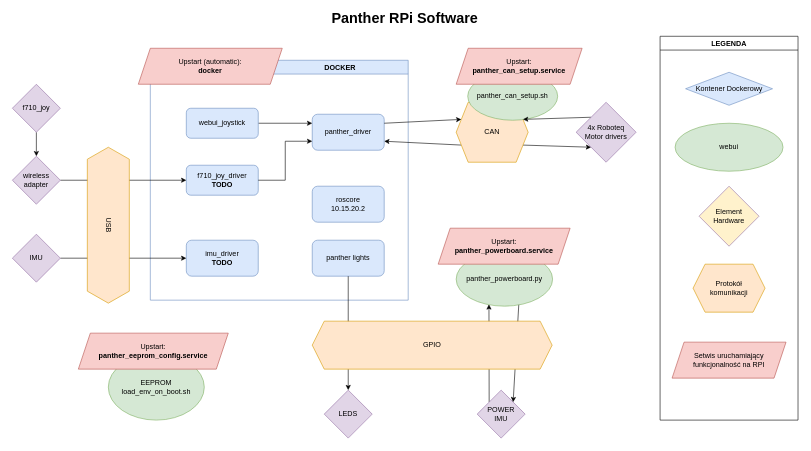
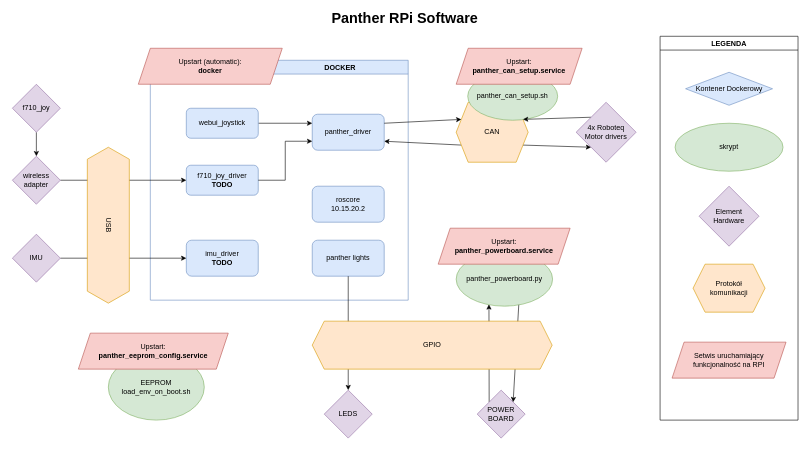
node "webui": label "webui" -> "skrypt"
node "Element Hardware": fillcolor #fff2cc -> #e1d5e7
node "POWER IMU": label "POWER IMU" -> "POWER BOARD"
